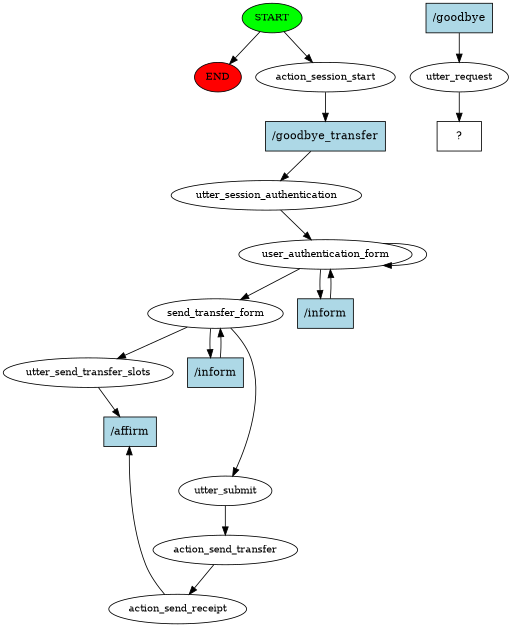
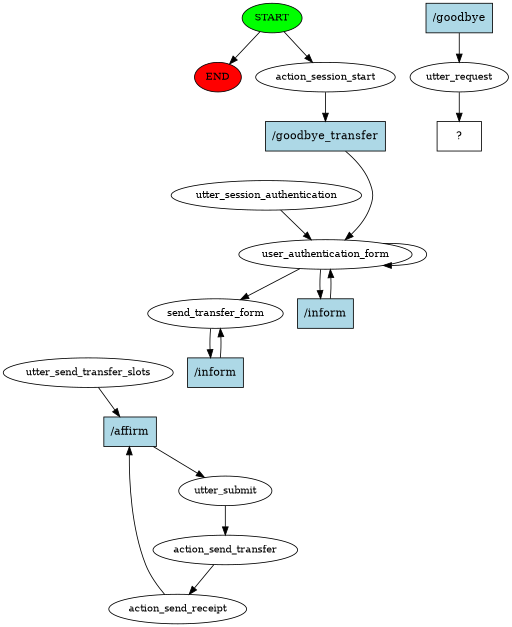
edge "/goodbye_transfer" -> "utter_session_authentication": now "/goodbye_transfer" -> "user_authentication_form"
edge "send_transfer_form" -> "utter_send_transfer_slots": removed
edge "send_transfer_form" -> "utter_submit": now "/affirm" -> "utter_submit"
